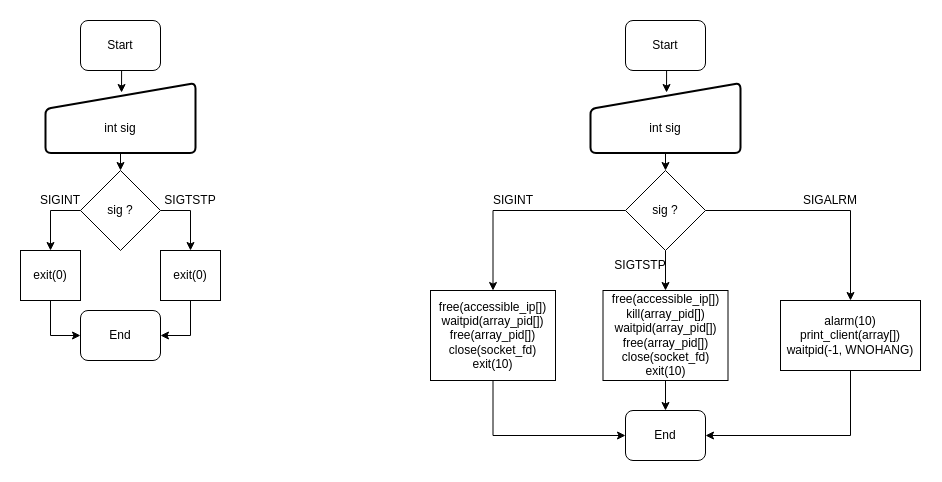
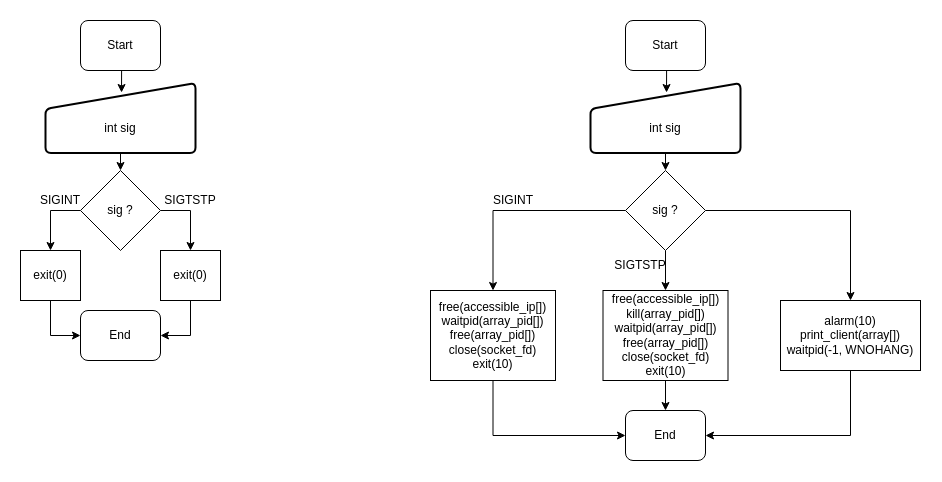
node "SIGALRM": removed
